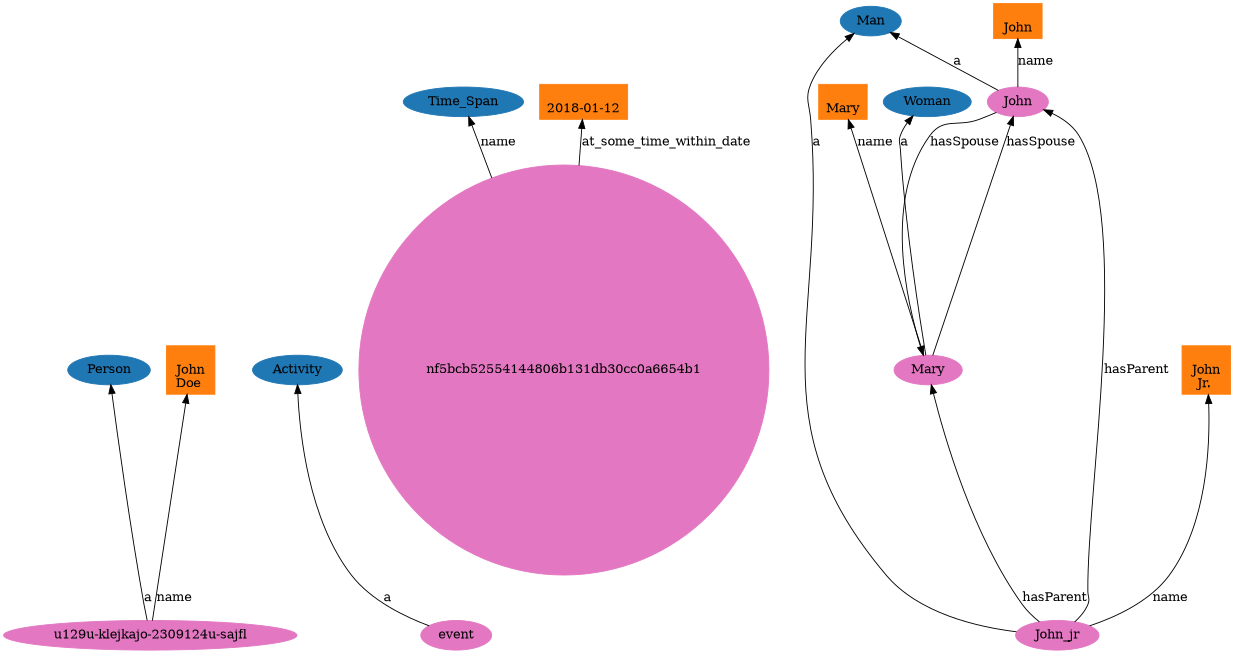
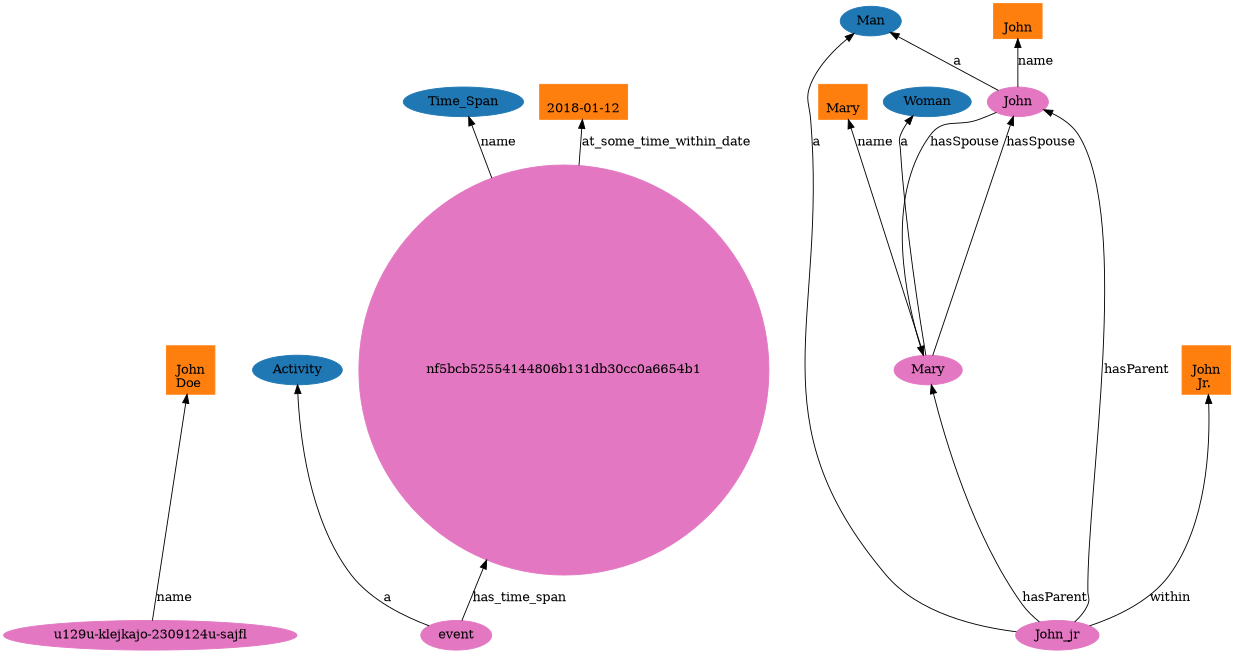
node "Person": removed
edge "event" -> "nf5bcb52554144806b131db30cc0a6654b1": added, label "has_time_span"
edge "John_jr" -> "John Jr.": label "name" -> "within"
